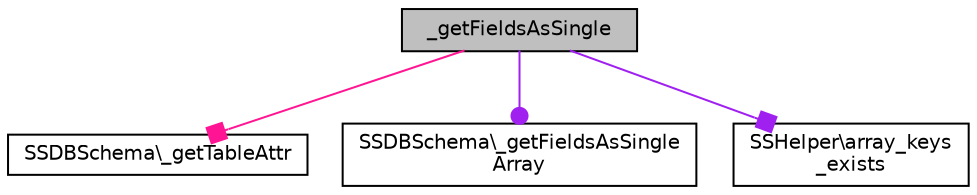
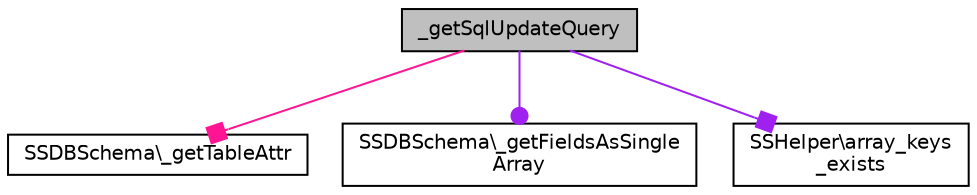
node "_getFieldsAsSingle": label "_getFieldsAsSingle" -> "_getSqlUpdateQuery"
